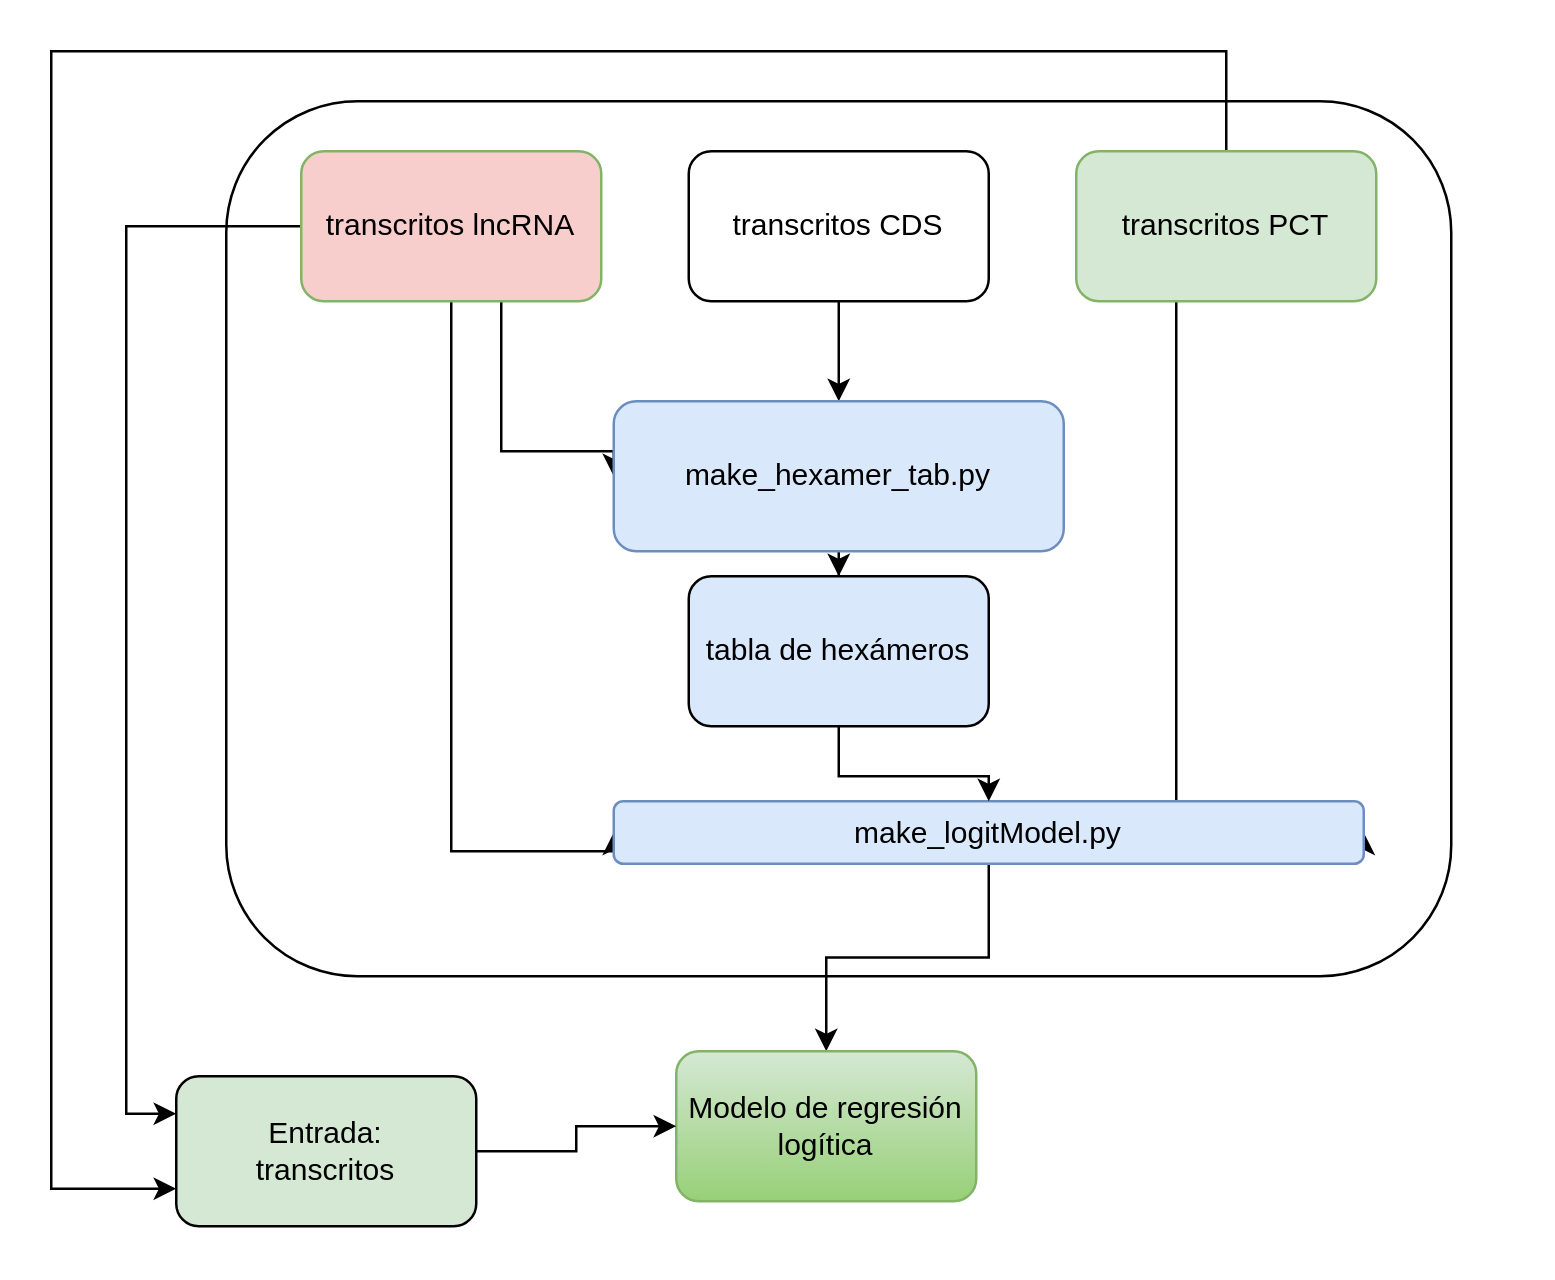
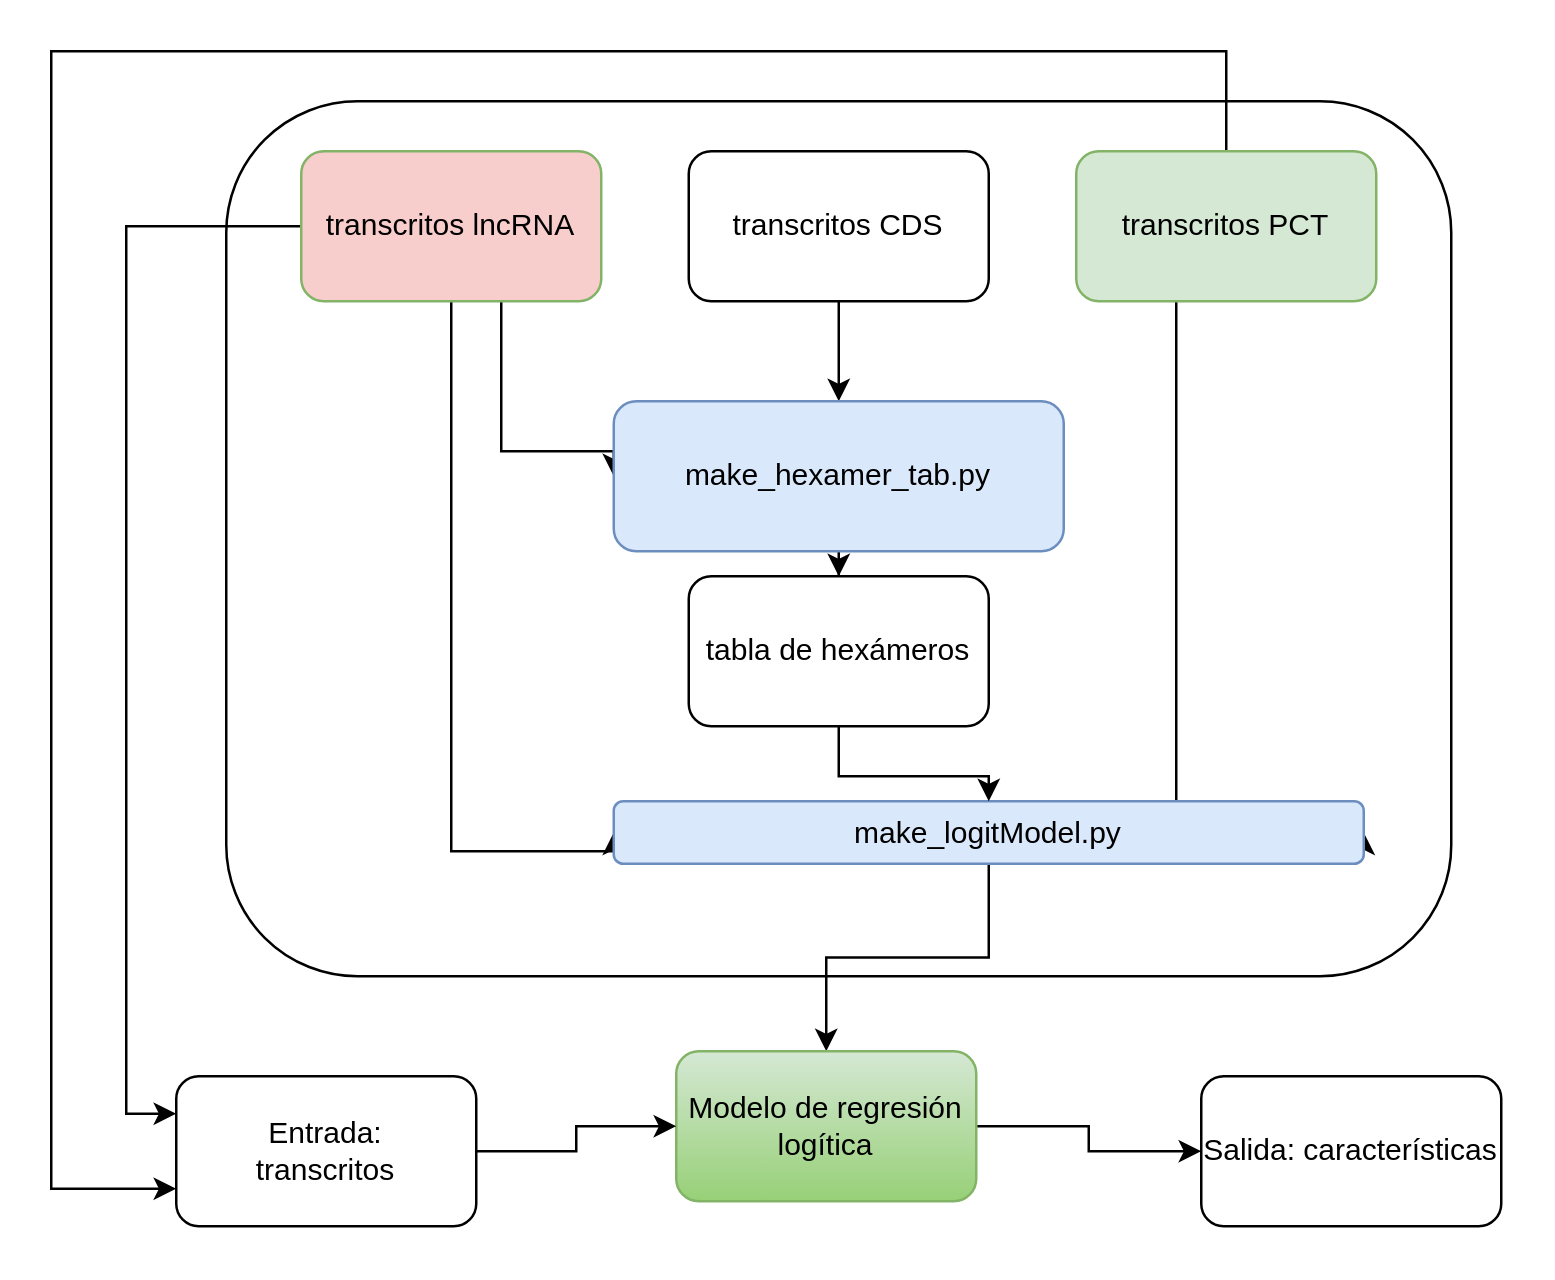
node "tabla de hexámeros": fillcolor #dae8fc -> #ffffff
edge "Modelo de regresión logítica" -> "Salida: características": added
node "Entrada: transcritos": fillcolor #d5e8d4 -> #ffffff
node "Salida: características": added
